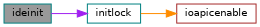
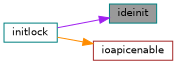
edge "ideinit" -> "initlock": reversed
